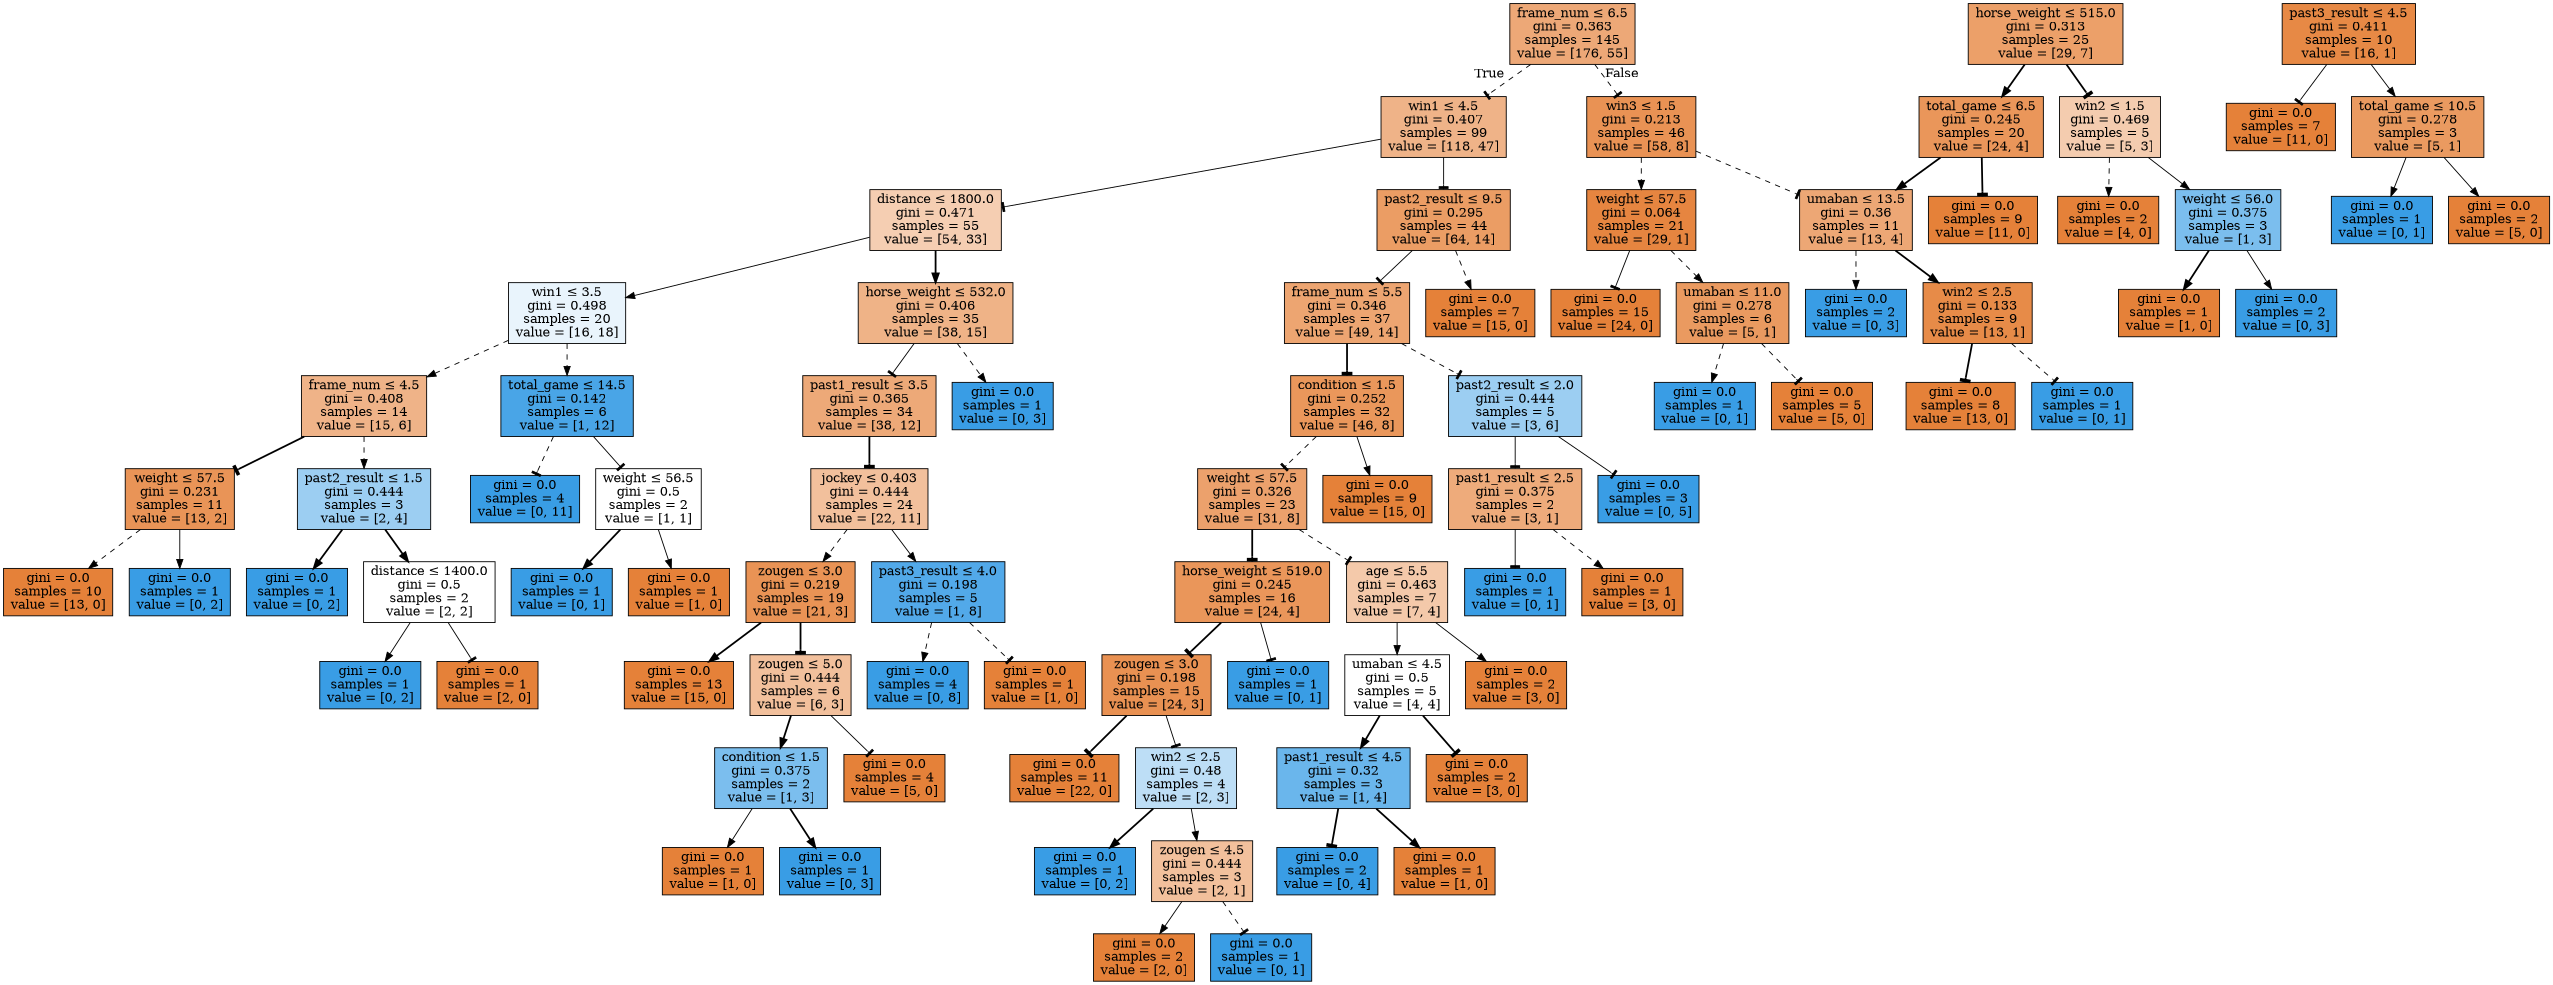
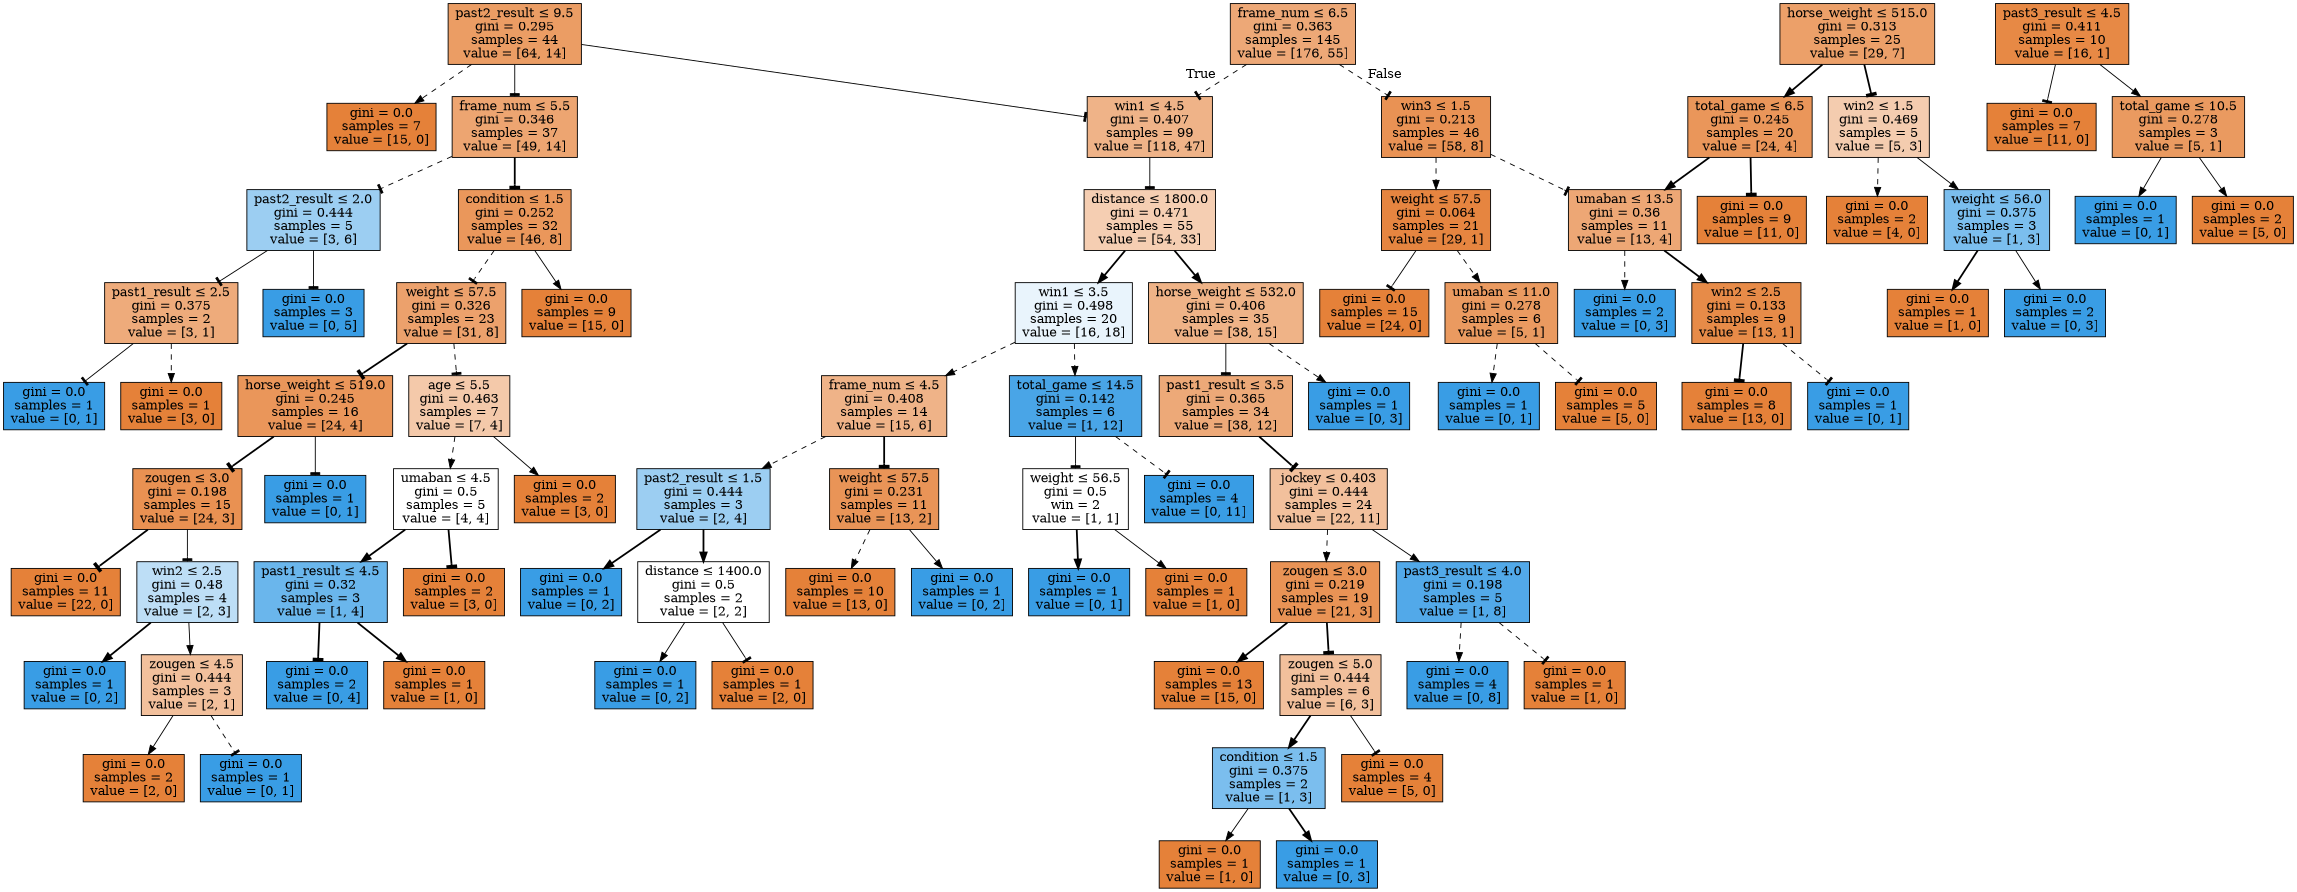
edge "win1 ≤ 4.5" -> "past2_result ≤ 9.5": reversed
edge "distance ≤ 1800.0" -> "win1 ≤ 3.5": style solid -> bold
node "weight ≤ 56.5": text "samples = 2" -> "win = 2"
edge "age ≤ 5.5" -> "umaban ≤ 4.5": style solid -> dashed
